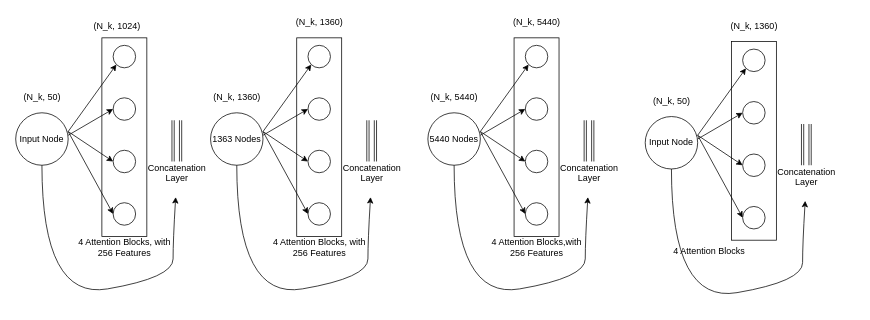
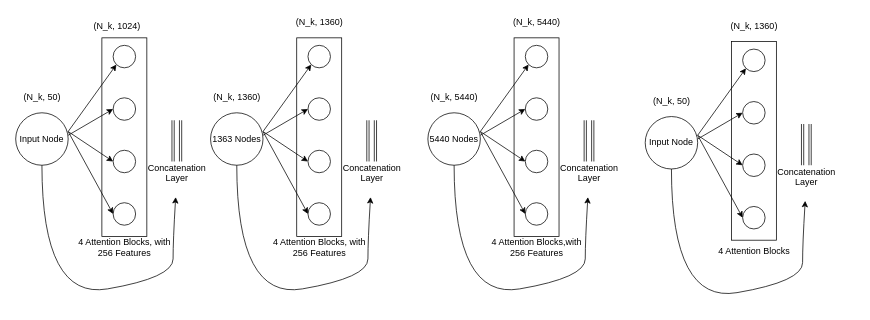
node "4 Attention Blocks": moved (709, 252) -> (754, 252)
